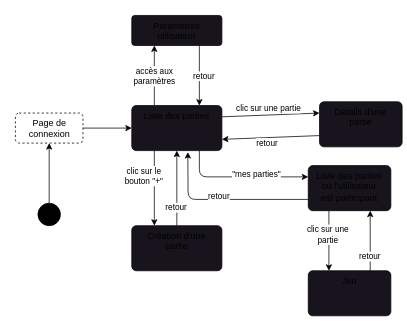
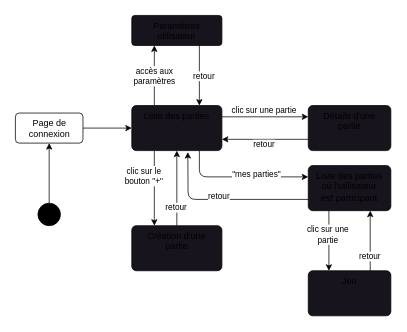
node "Détails d'une partie": moved (360, 124) -> (349, 128)
node "Page de connexion": style dashed -> solid
